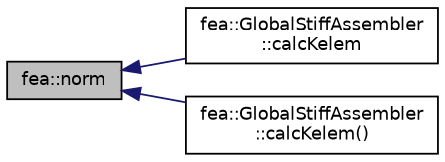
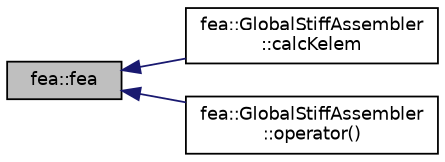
node "fea::norm": label "fea::norm" -> "fea::fea"
node "fea::GlobalStiffAssembler ::calcKelem()": label "fea::GlobalStiffAssembler ::calcKelem()" -> "fea::GlobalStiffAssembler ::operator()"
